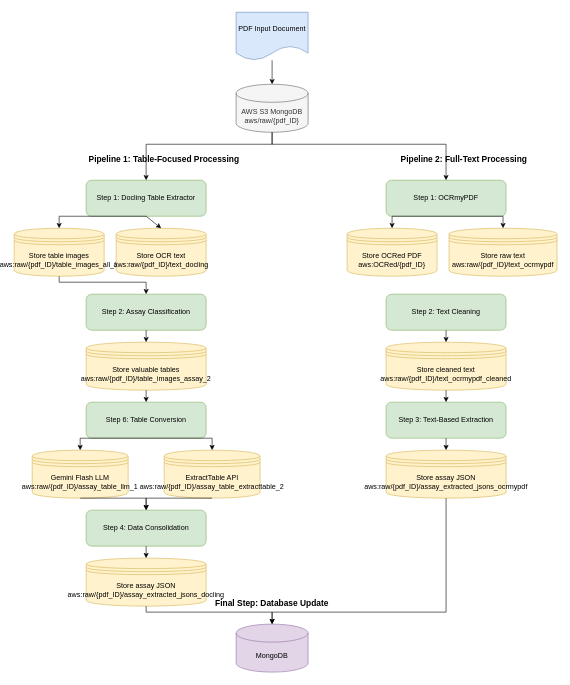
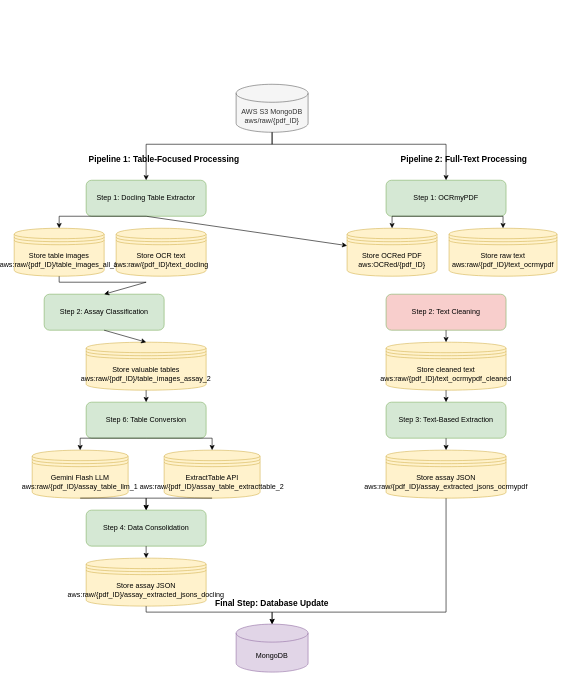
node "PDF Input Document": removed
edge "PDF Input Document" -> "AWS S3 MongoDB aws/raw/{pdf_ID}": removed
edge "Step 1: Docling Table Extractor" -> "Store OCR text aws:raw/{pdf_ID}/text_docling": now "Step 1: Docling Table Extractor" -> "Store OCRed PDF aws:OCRed/{pdf_ID}"
node "Step 2: Assay Classification": moved (146, 312) -> (104, 312)
node "Step 2: Text Cleaning": fillcolor #d5e8d4 -> #f8cecc
